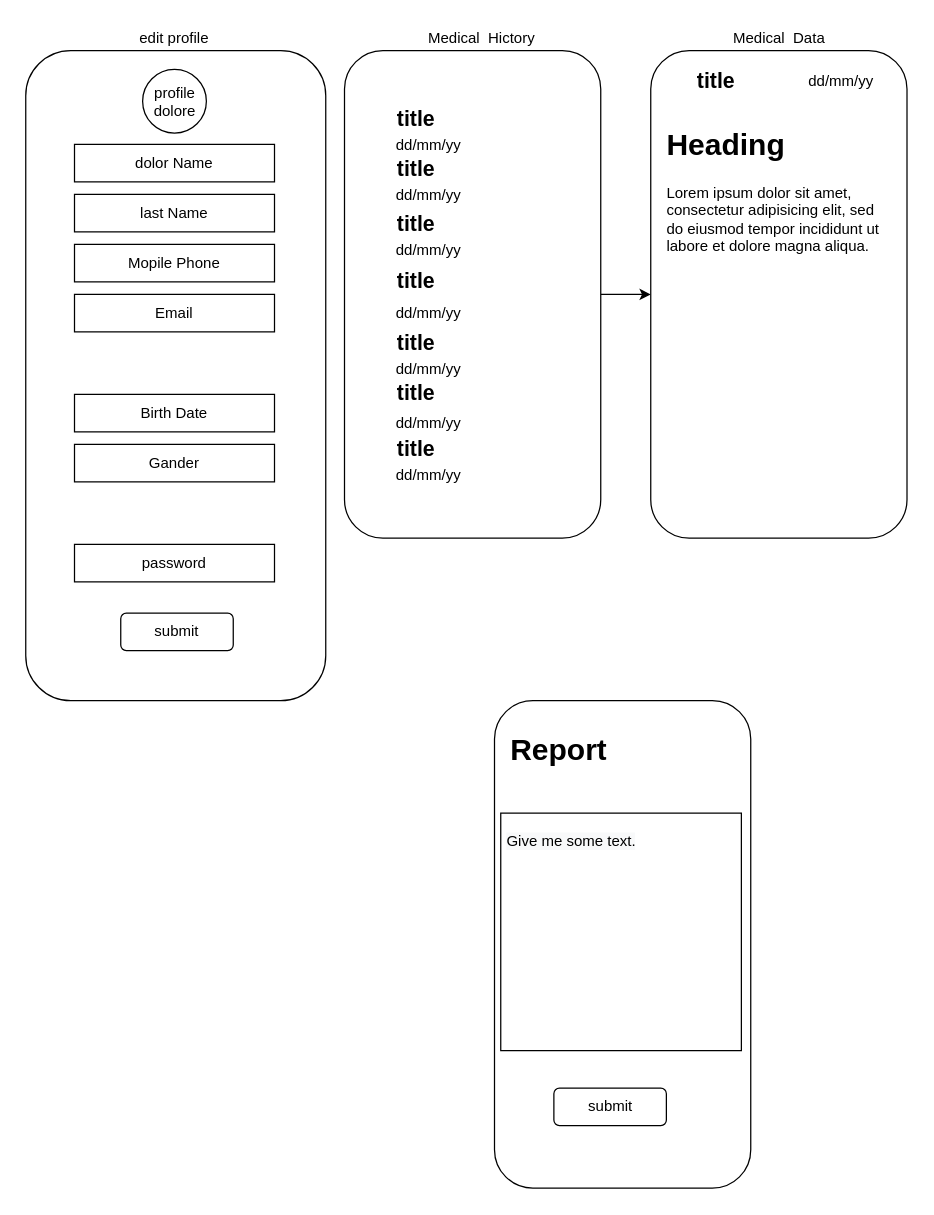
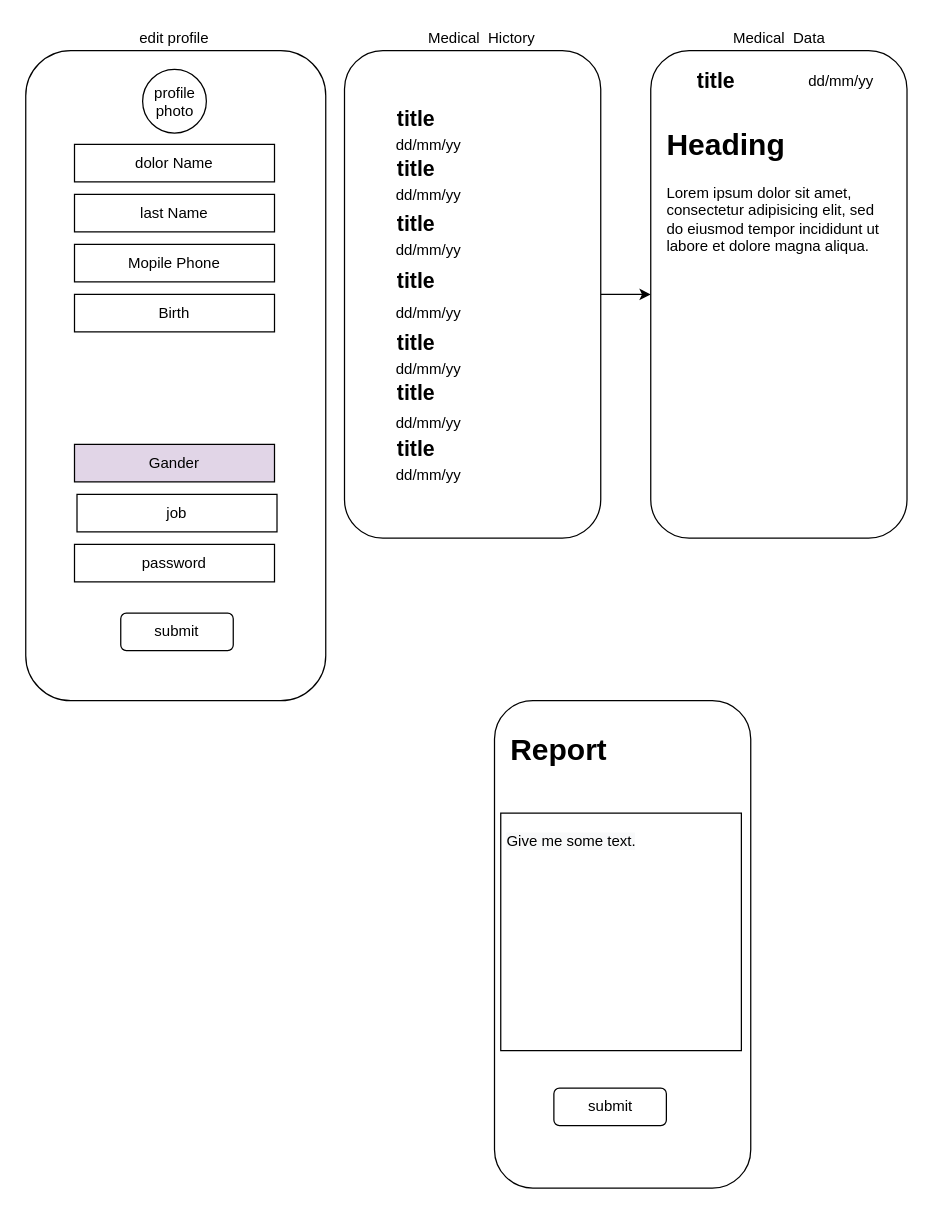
node "profile dolore": label "profile dolore" -> "profile photo"
node "Email": label "Email" -> "Birth"
node "Birth Date": removed
node "Gander": fillcolor #ffffff -> #e1d5e7
node "job": added
